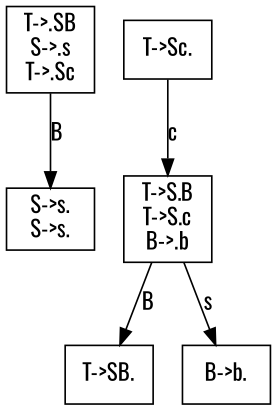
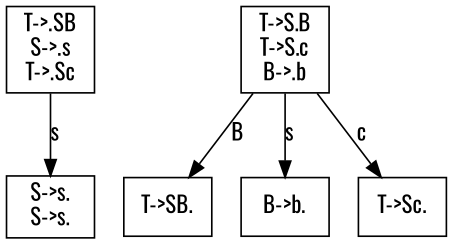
edge "T->Sc." -> "T->S.B T->S.c B->.b": reversed
edge "T->.SB S->.s T->.Sc" -> "S->s. S->s.": label "B" -> "s"
